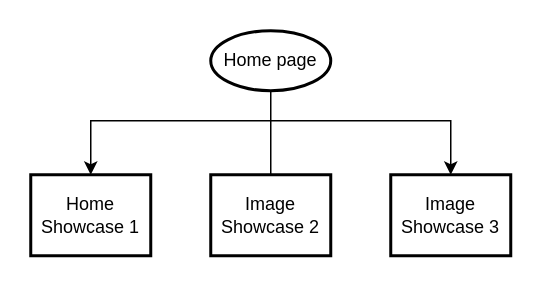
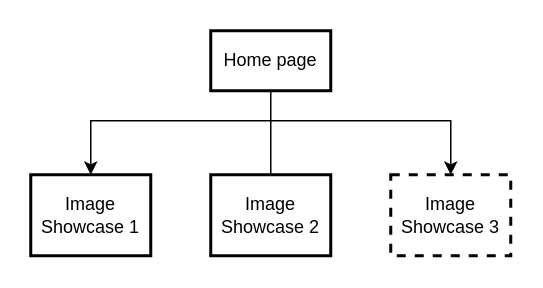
node "Home page": shape ellipse -> rectangle
node "Home Showcase 1": label "Home Showcase 1" -> "Image Showcase 1"
node "Image Showcase 3": style solid -> dashed
